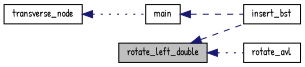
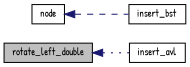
node "transverse_node": removed
node "main": label "main" -> "node"
edge "insert_bst" -> "rotate_left_double": removed
node "rotate_avl": label "rotate_avl" -> "insert_avl"
